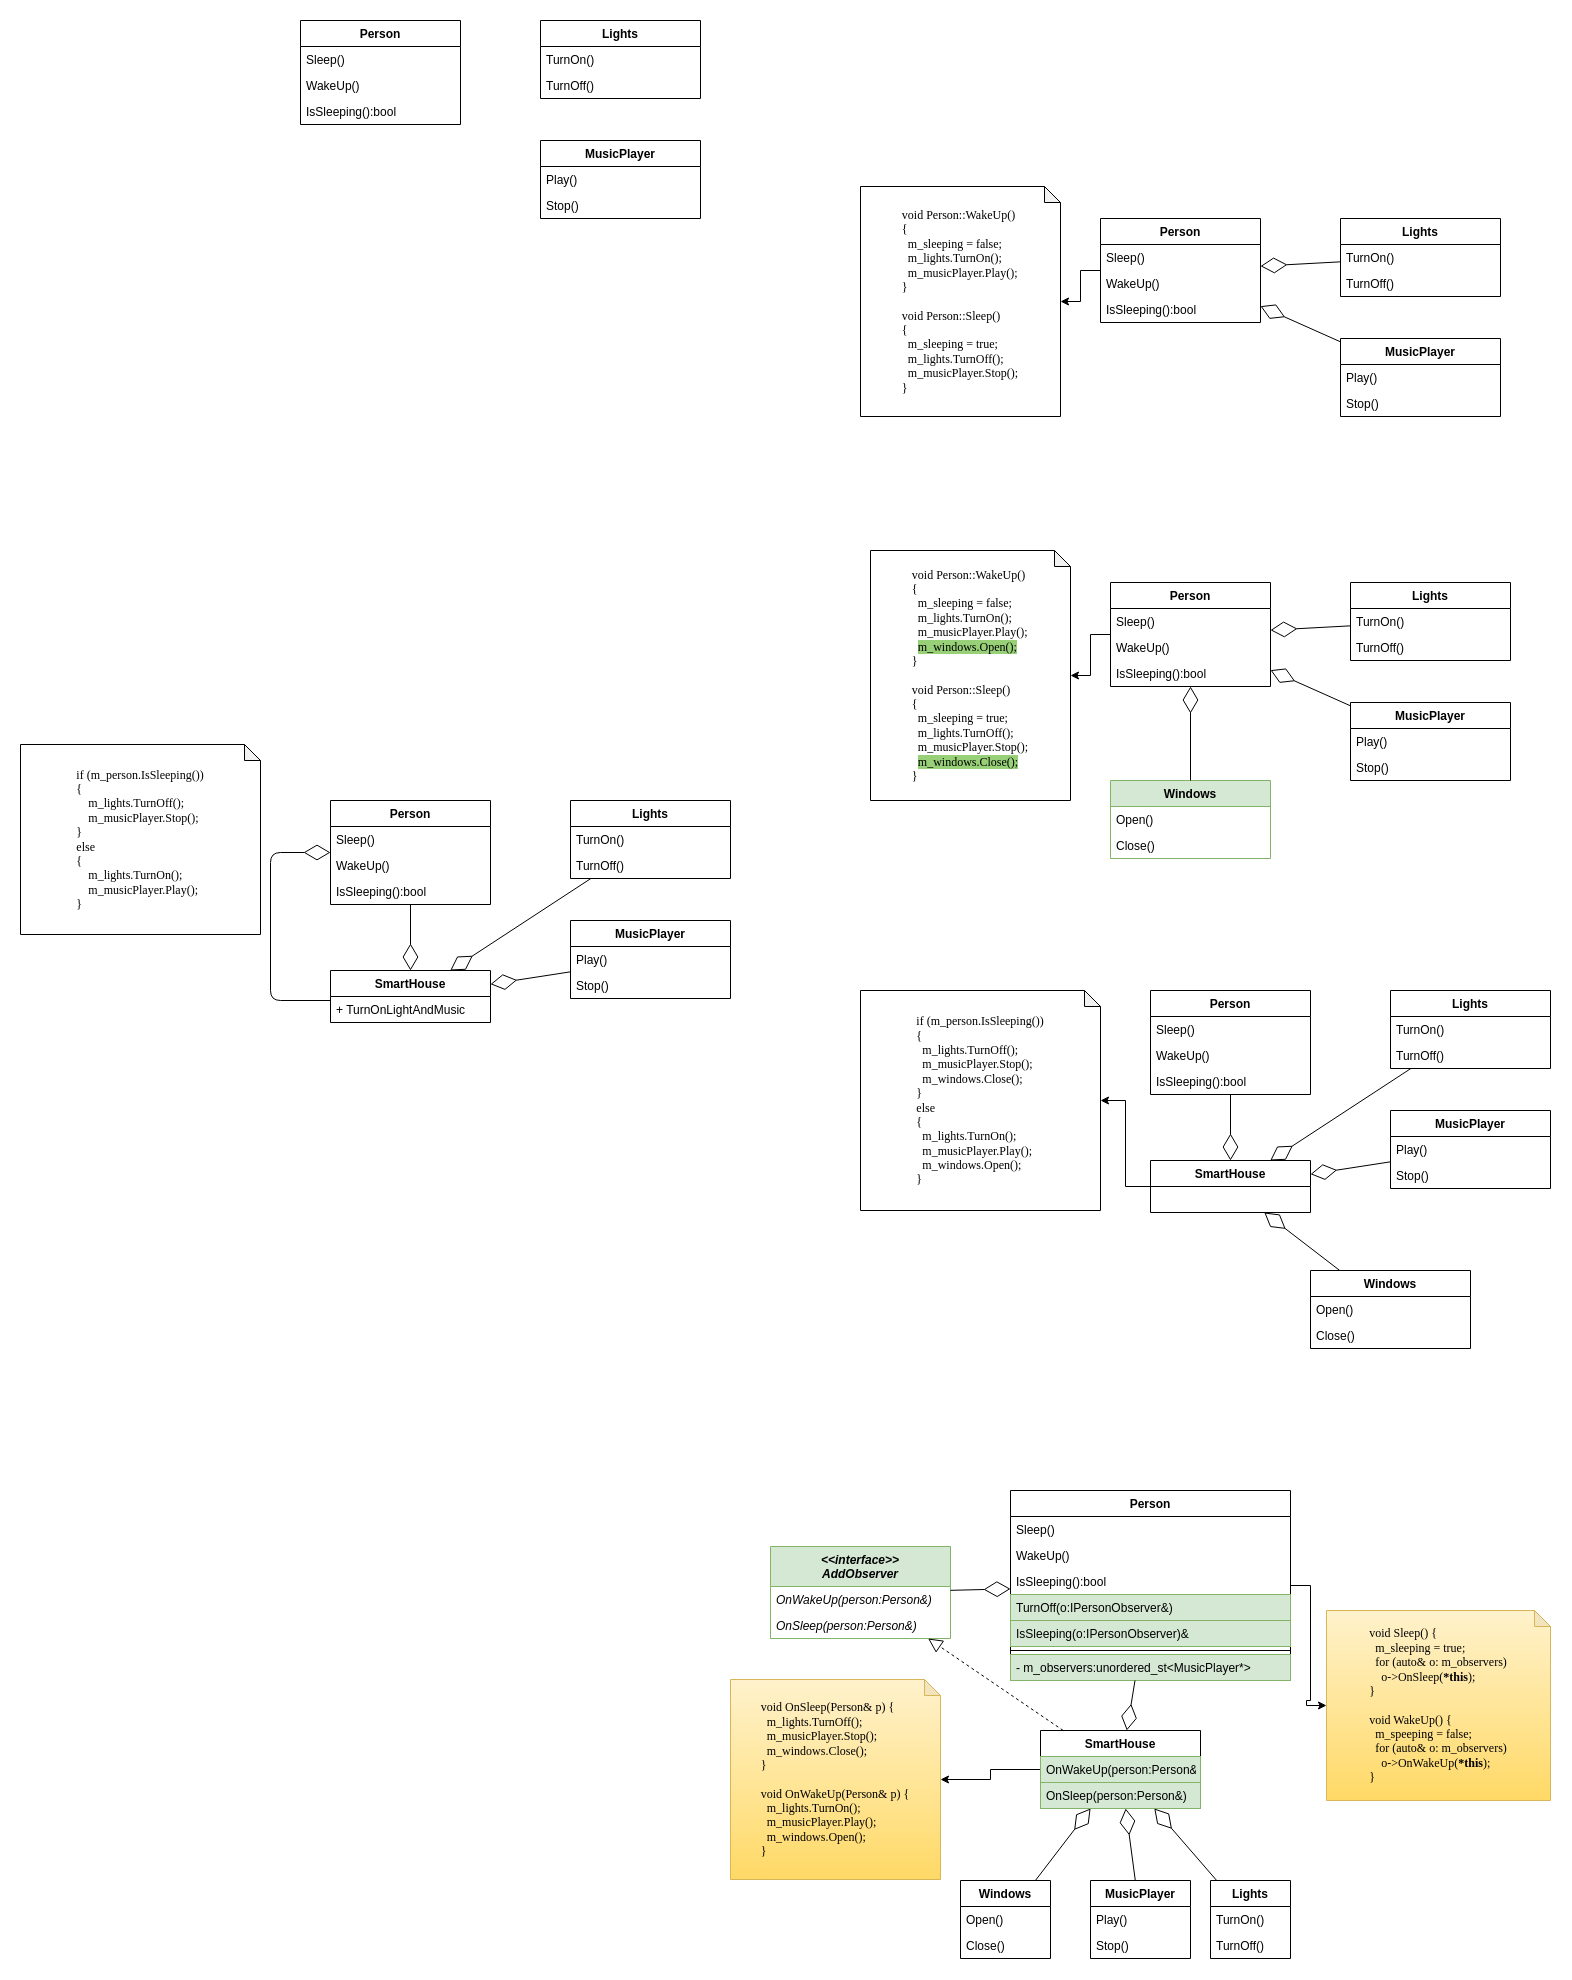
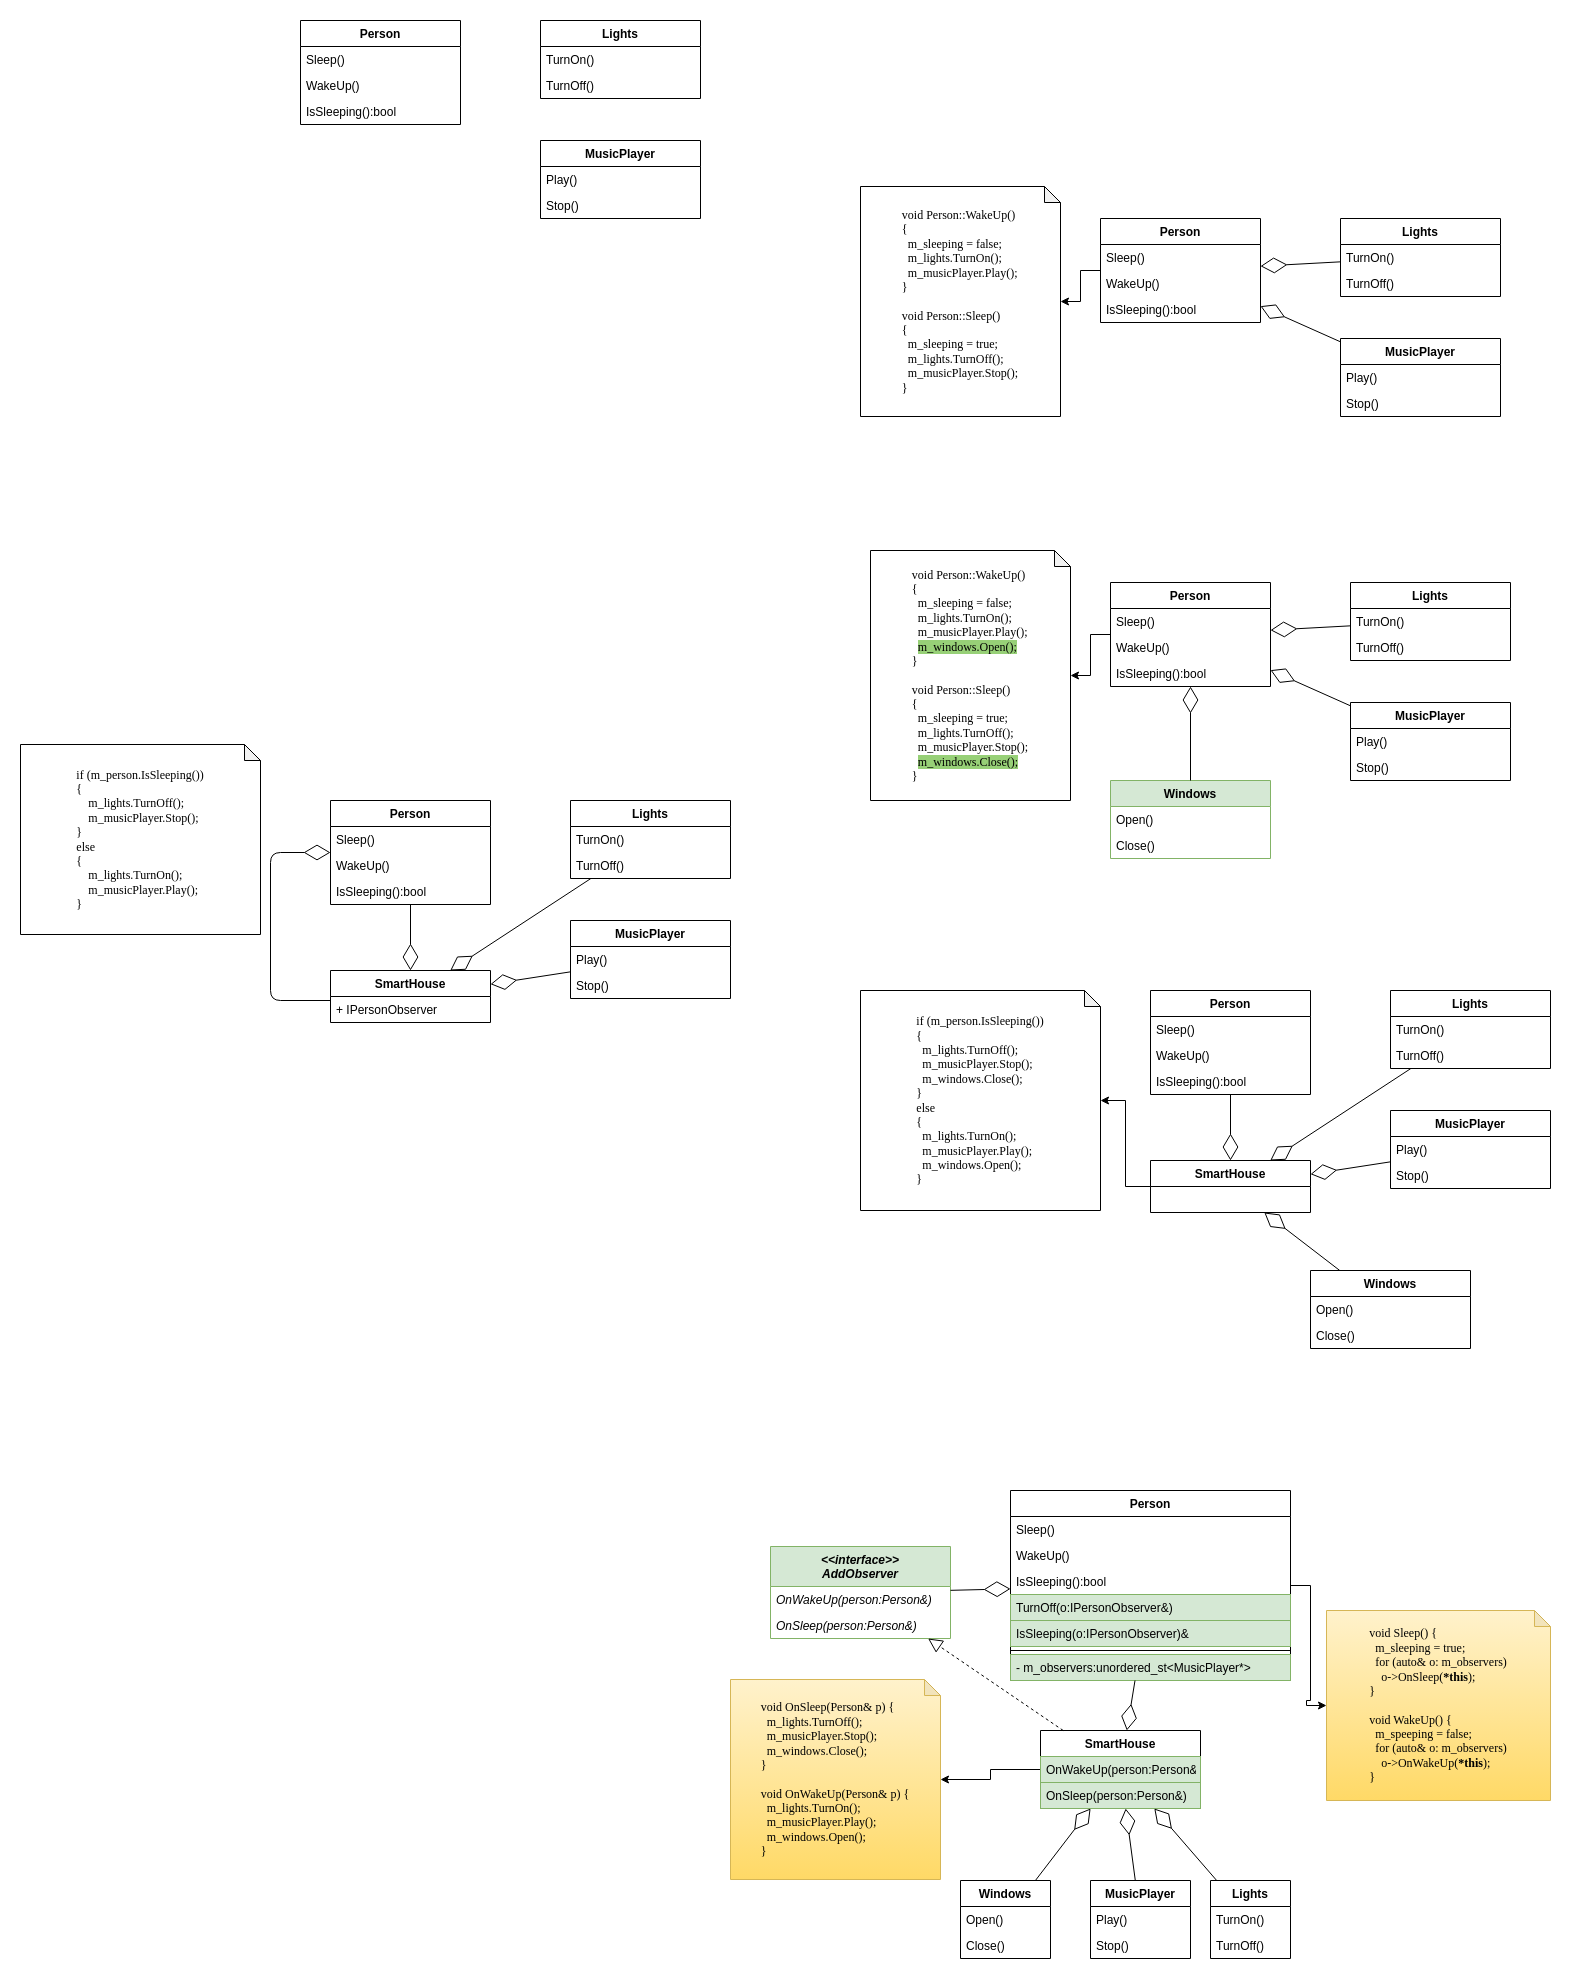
node "+ TurnOnLightAndMusic": label "+ TurnOnLightAndMusic" -> "+ IPersonObserver"
